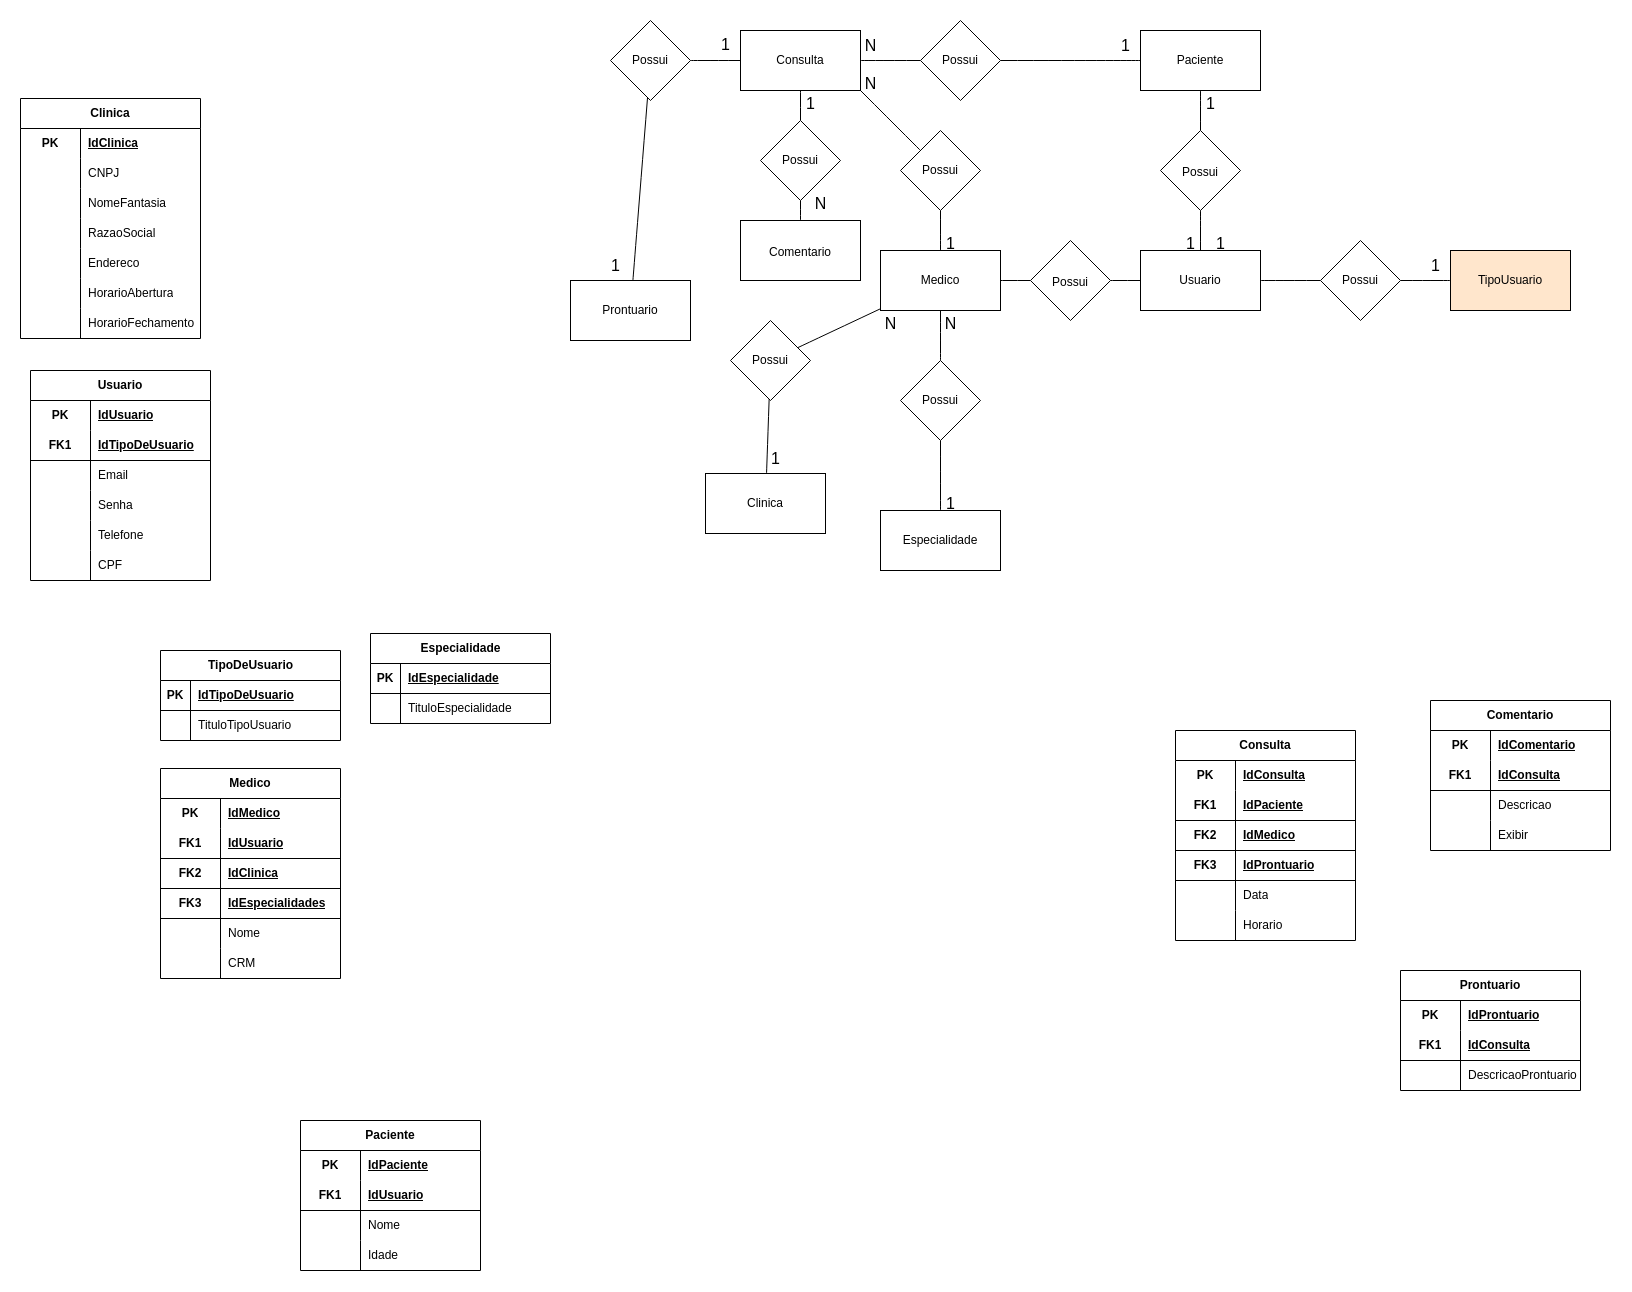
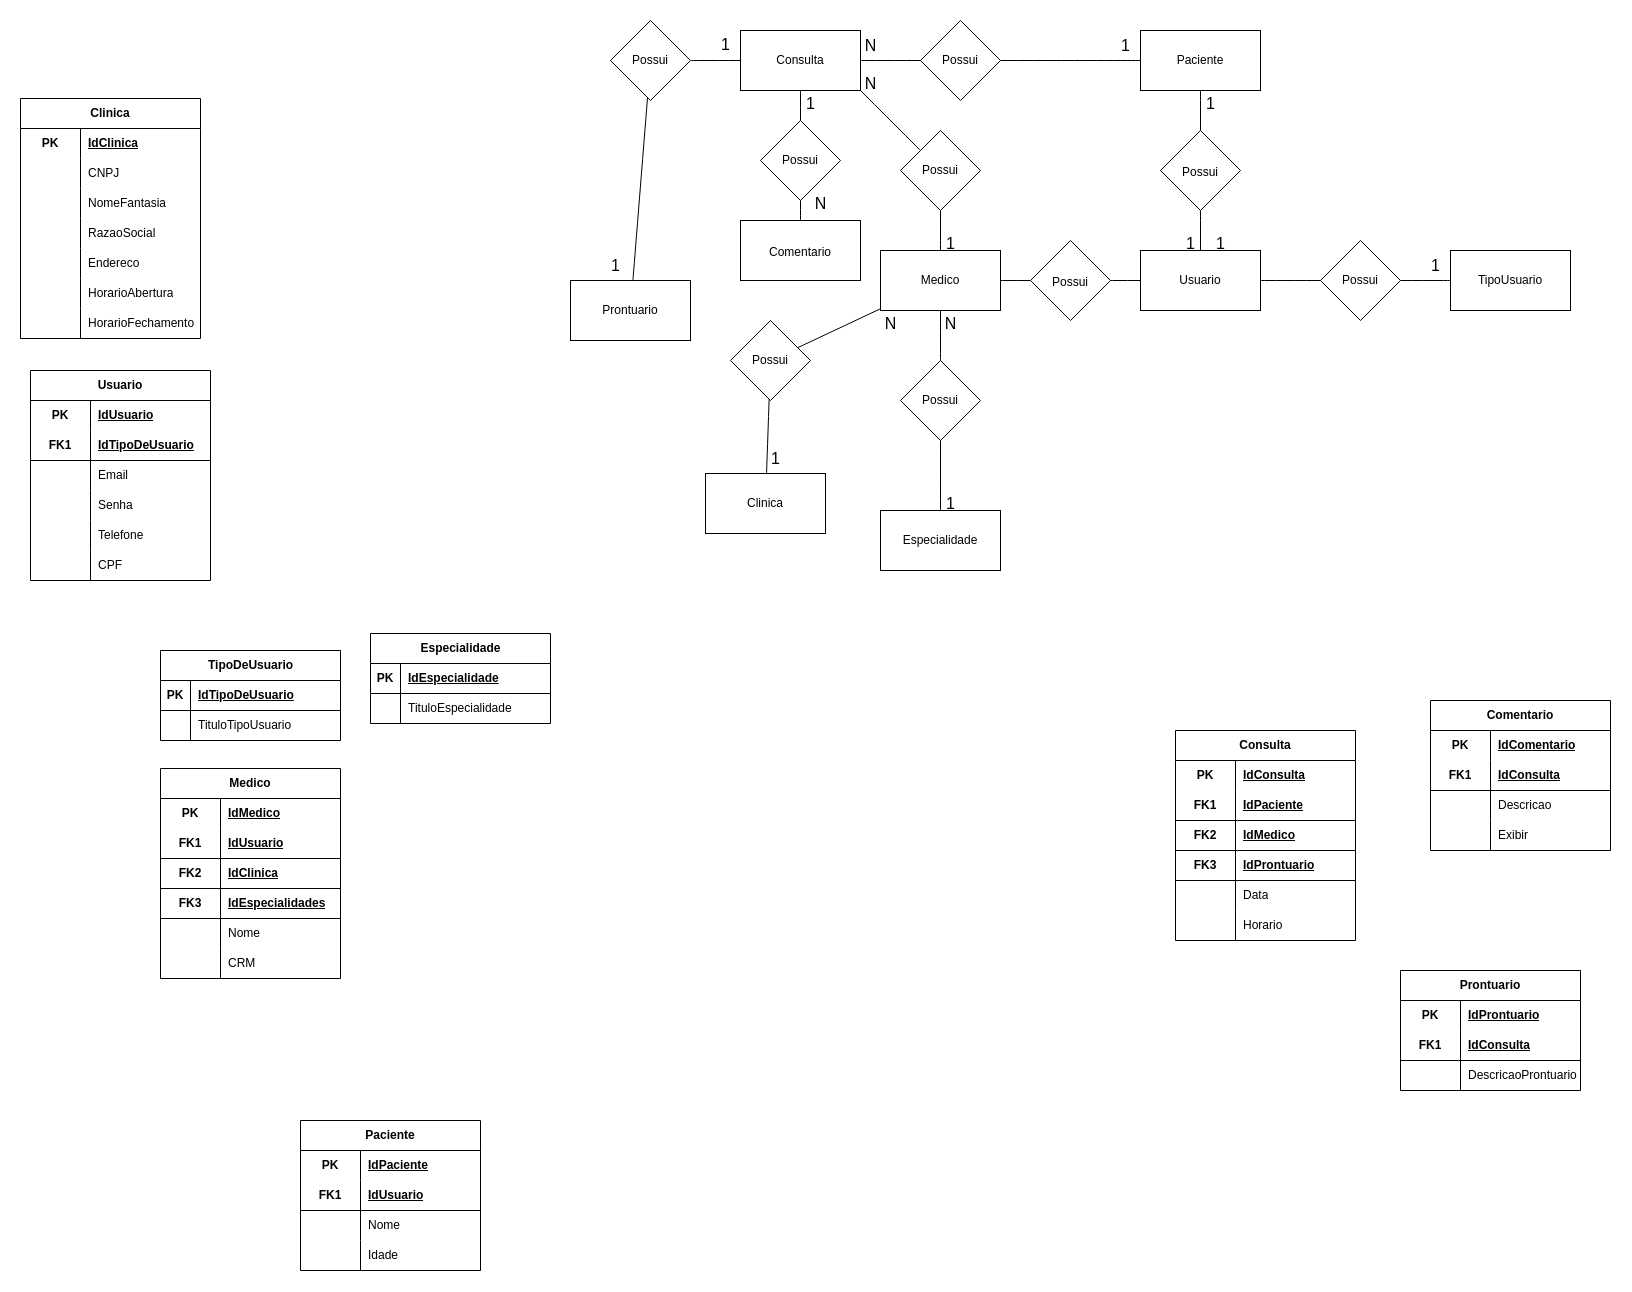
node "TipoUsuario": fillcolor #ffe6cc -> #ffffff
